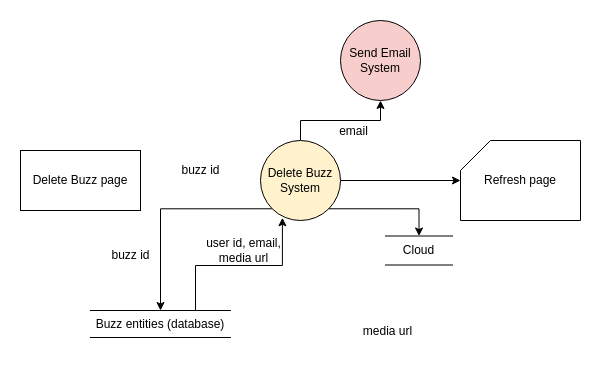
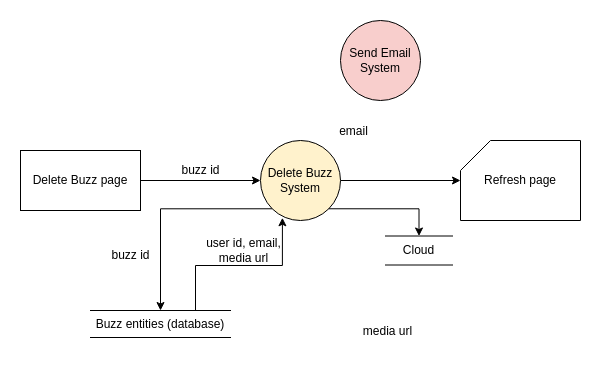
edge "Delete Buzz System" -> "Send Email System": removed
edge "Delete Buzz page" -> "Delete Buzz System": added
